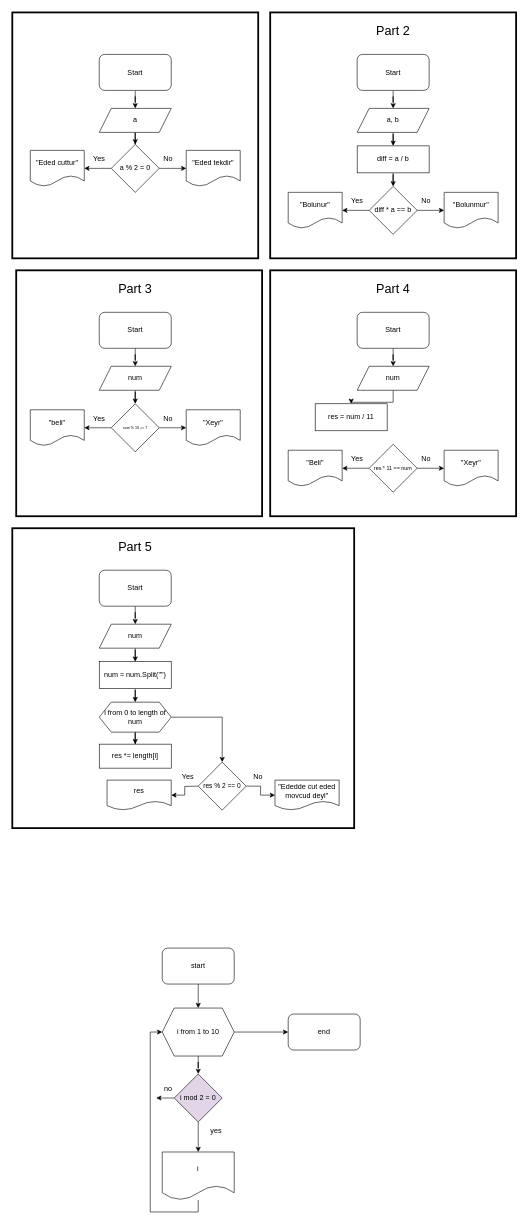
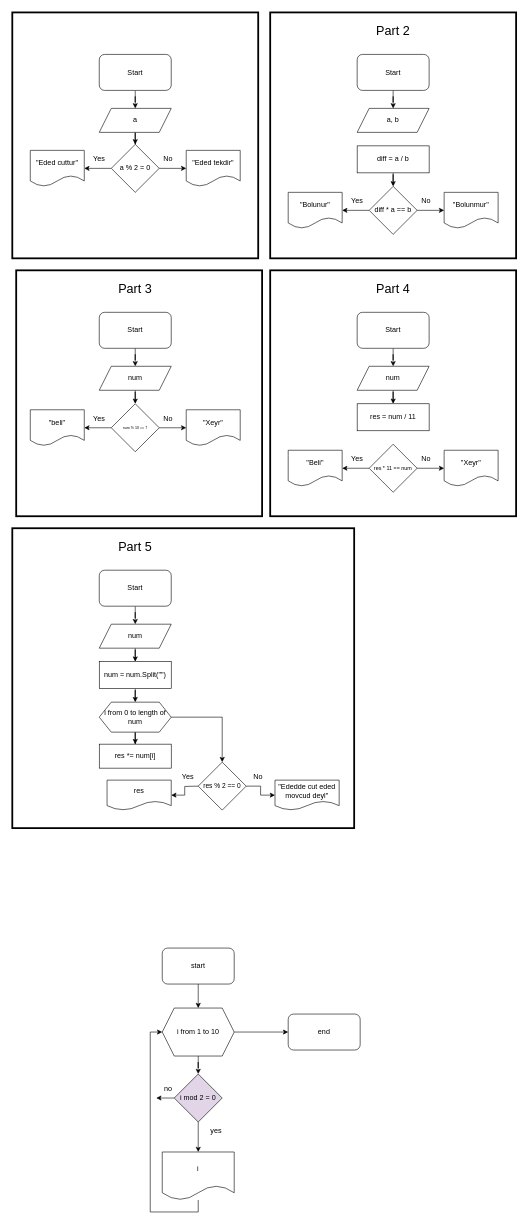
edge "a, b" -> "diff = a / b": removed
node "res = num / 11": moved (351, 417) -> (393, 417)
node "res *= length[i]": label "res *= length[i]" -> "res *= num[i]"
